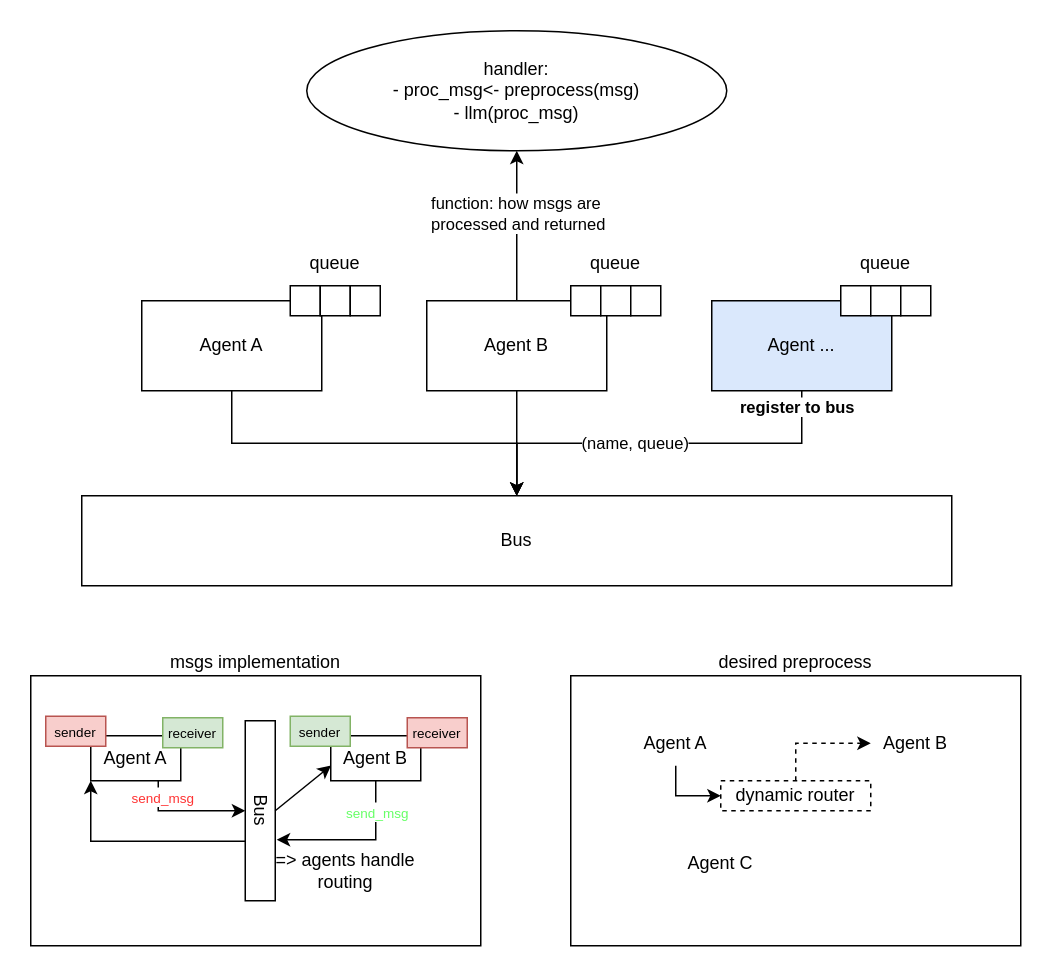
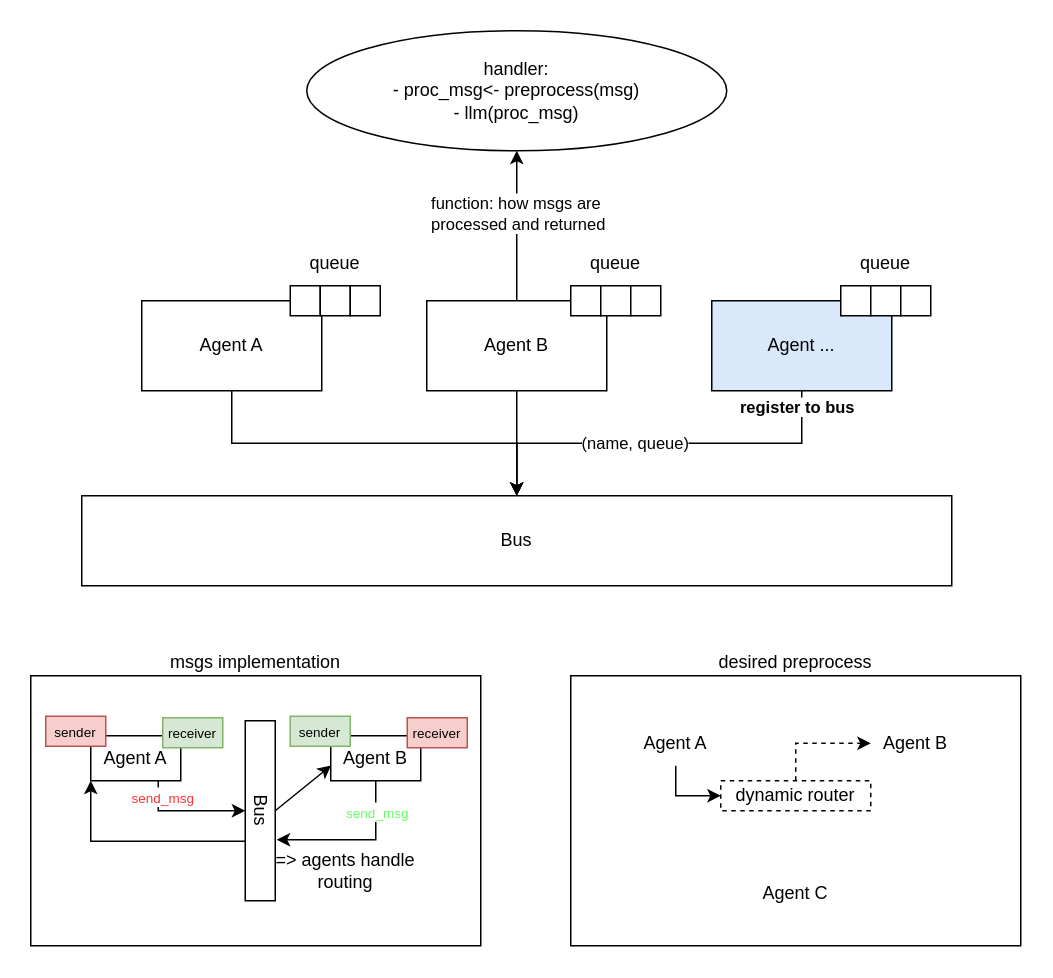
node "Agent C": moved (721, 863) -> (796, 893)
